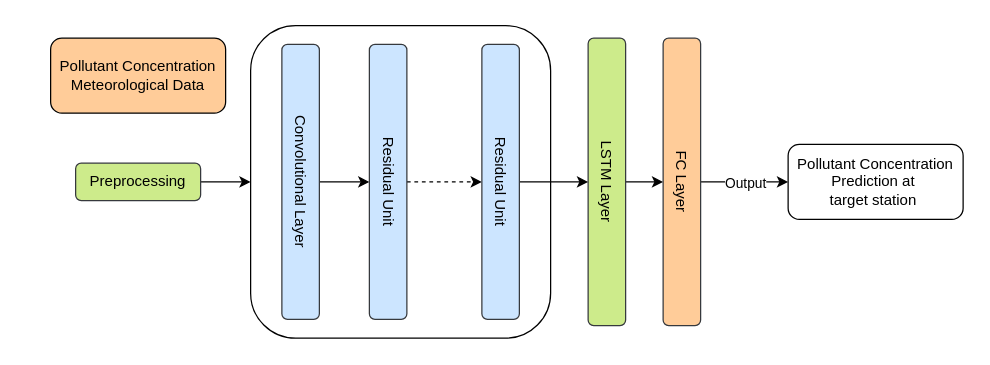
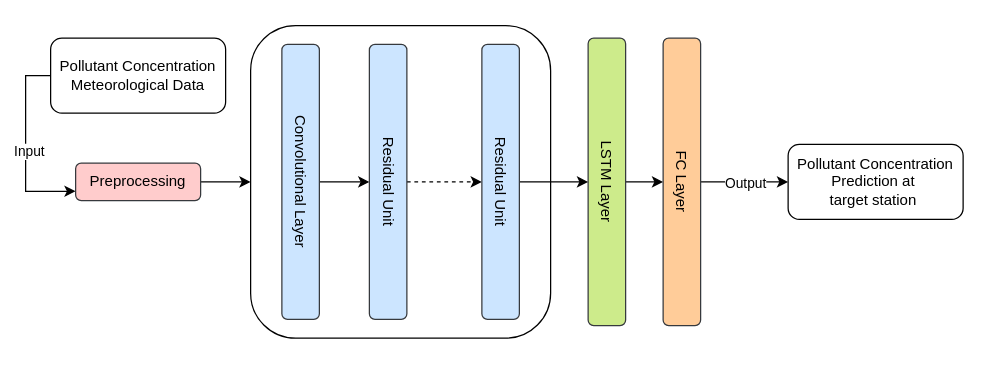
node "Pollutant Concentration Meteorological Data": fillcolor #ffcc99 -> #ffffff
edge "Pollutant Concentration Meteorological Data" -> "Preprocessing": added, label "Input"
node "Preprocessing": fillcolor #cdeb8b -> #ffcccc
